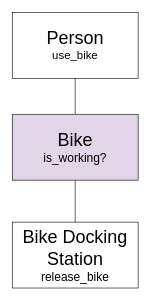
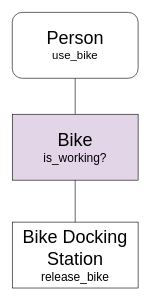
node "Person use_bike": shape rectangle -> rounded rectangle
